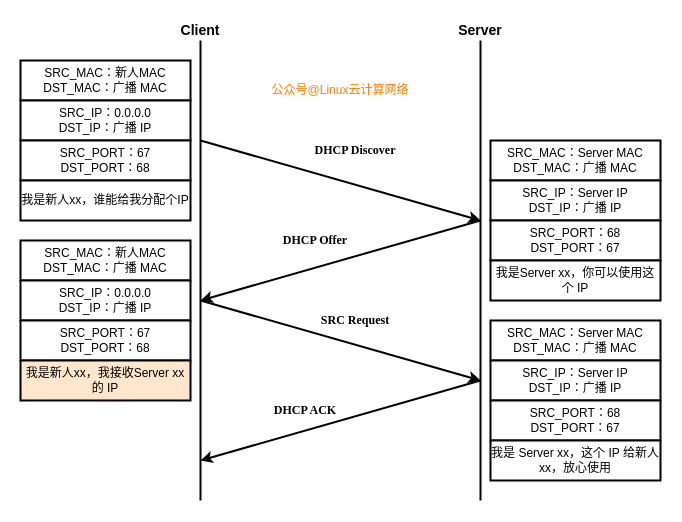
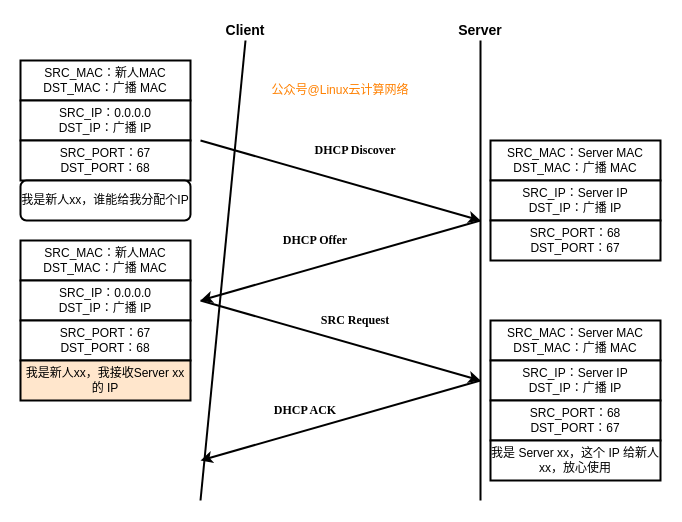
node "Client": moved (201, 31) -> (246, 31)
node "我是新人xx，谁能给我分配个IP": shape rectangle -> rounded rectangle
node "我是Server xx，你可以使用这个 IP": removed
